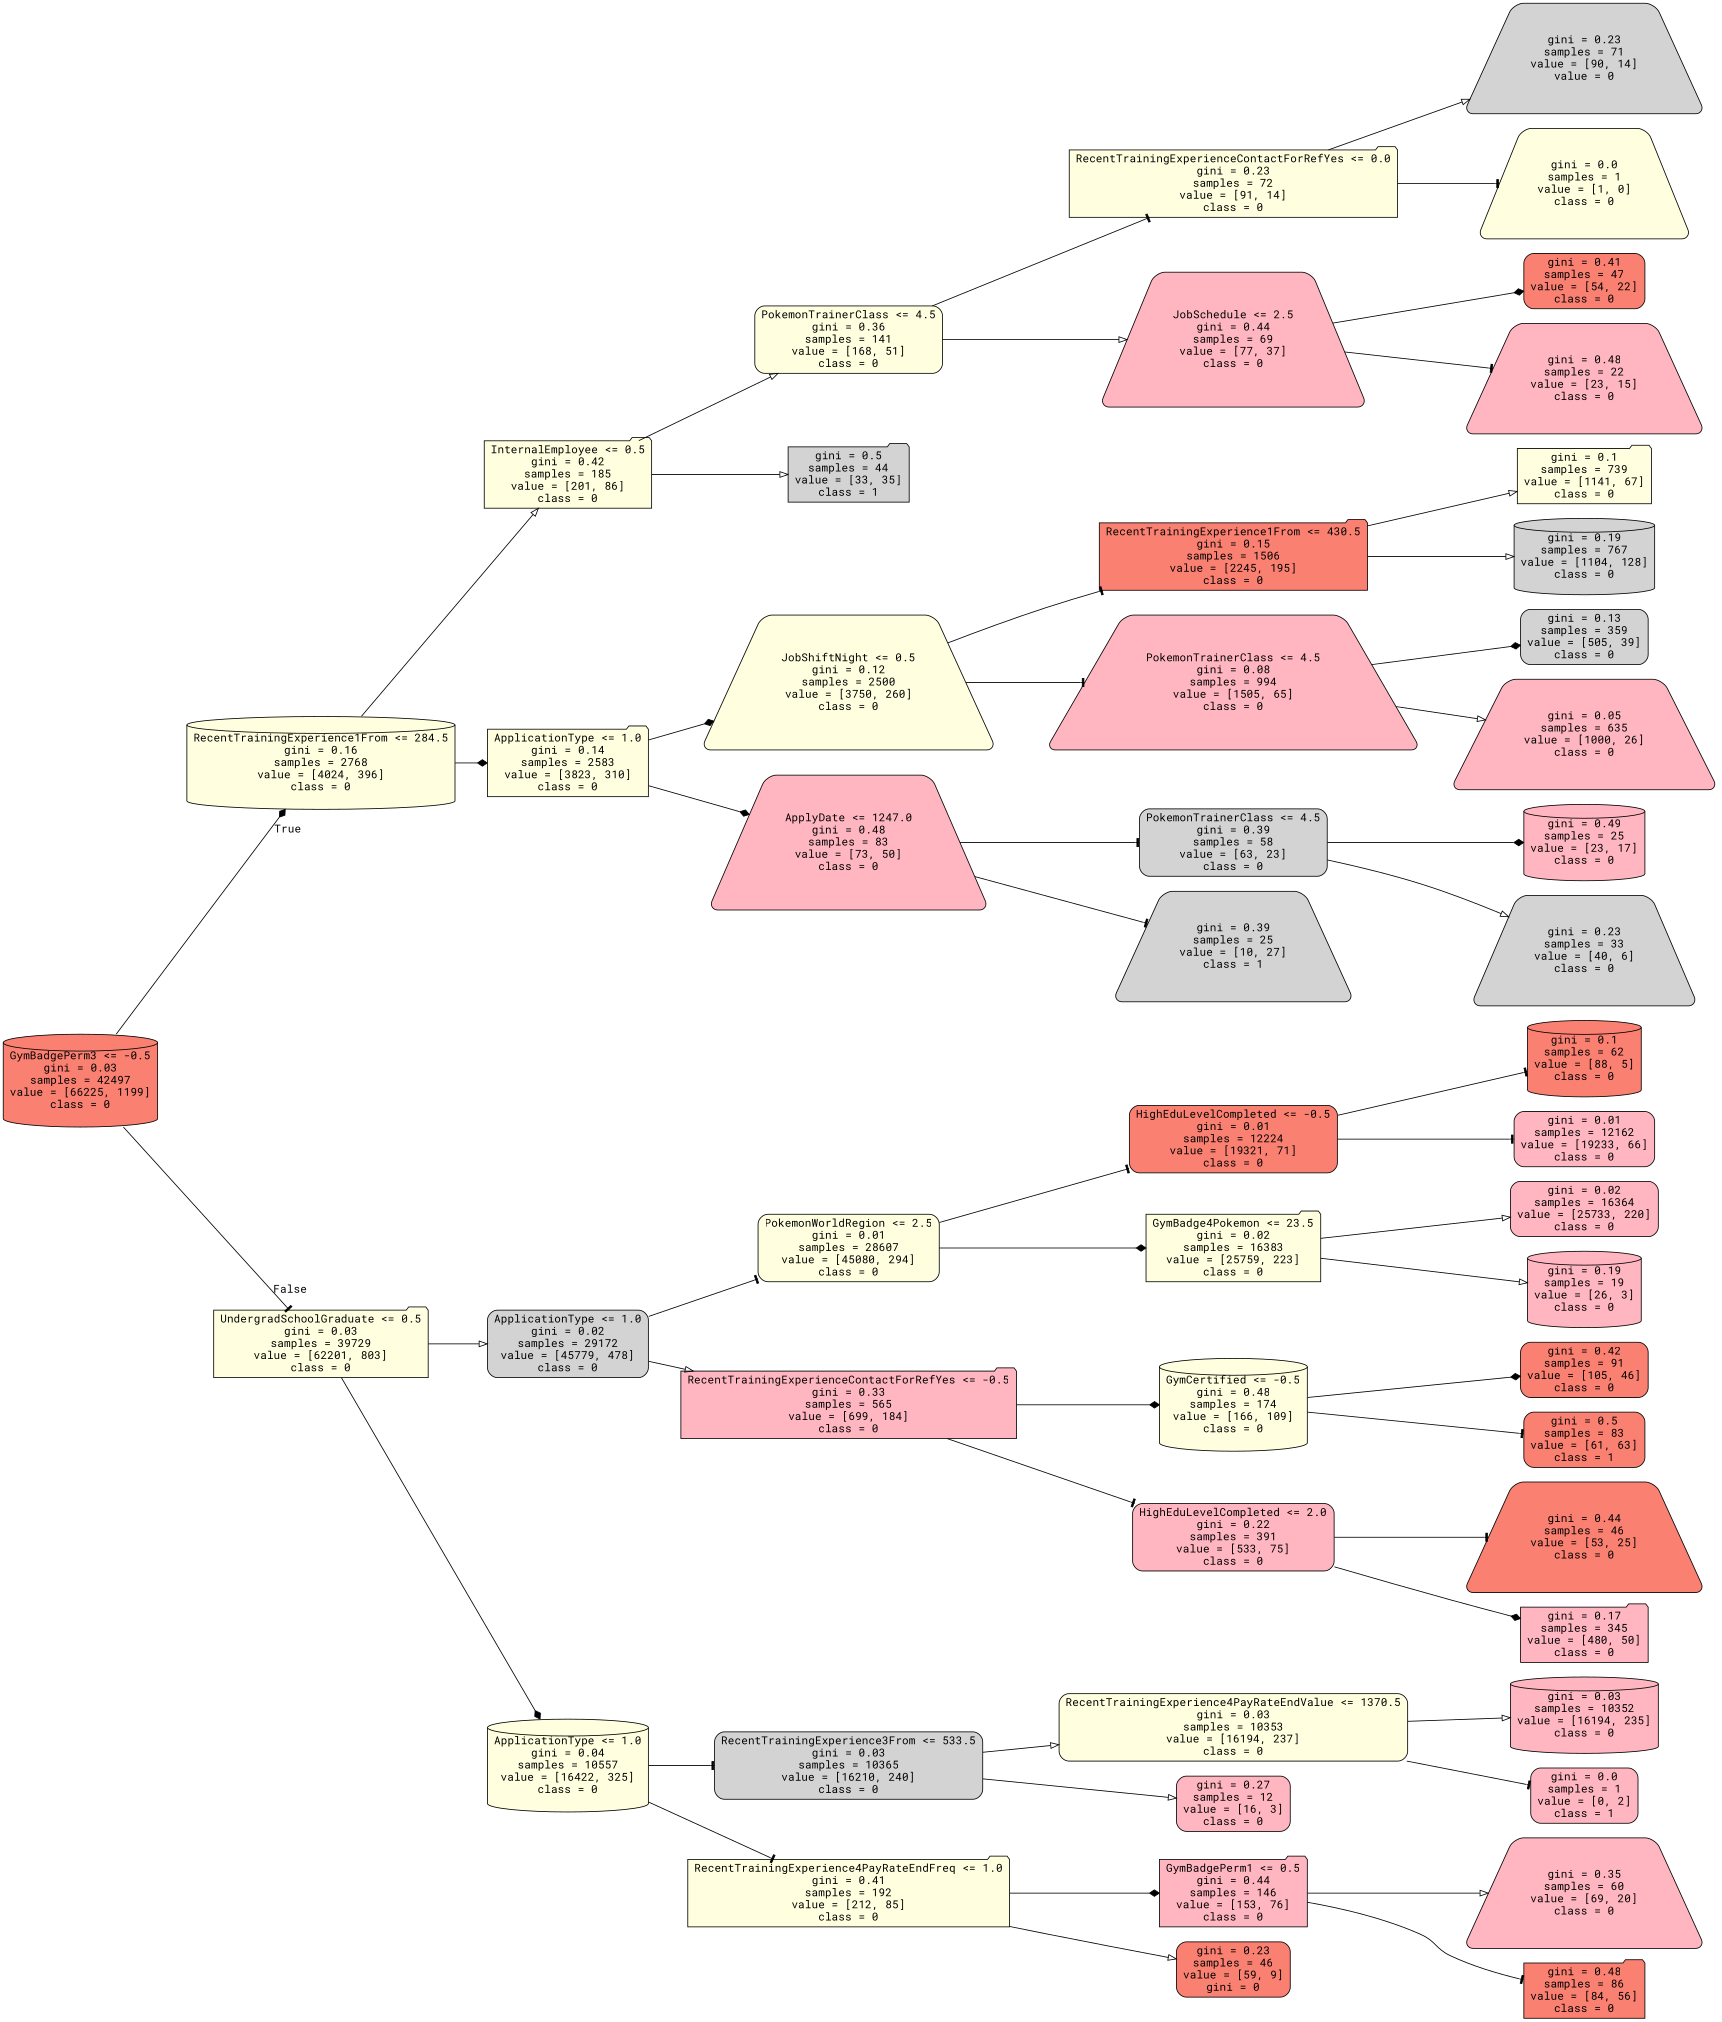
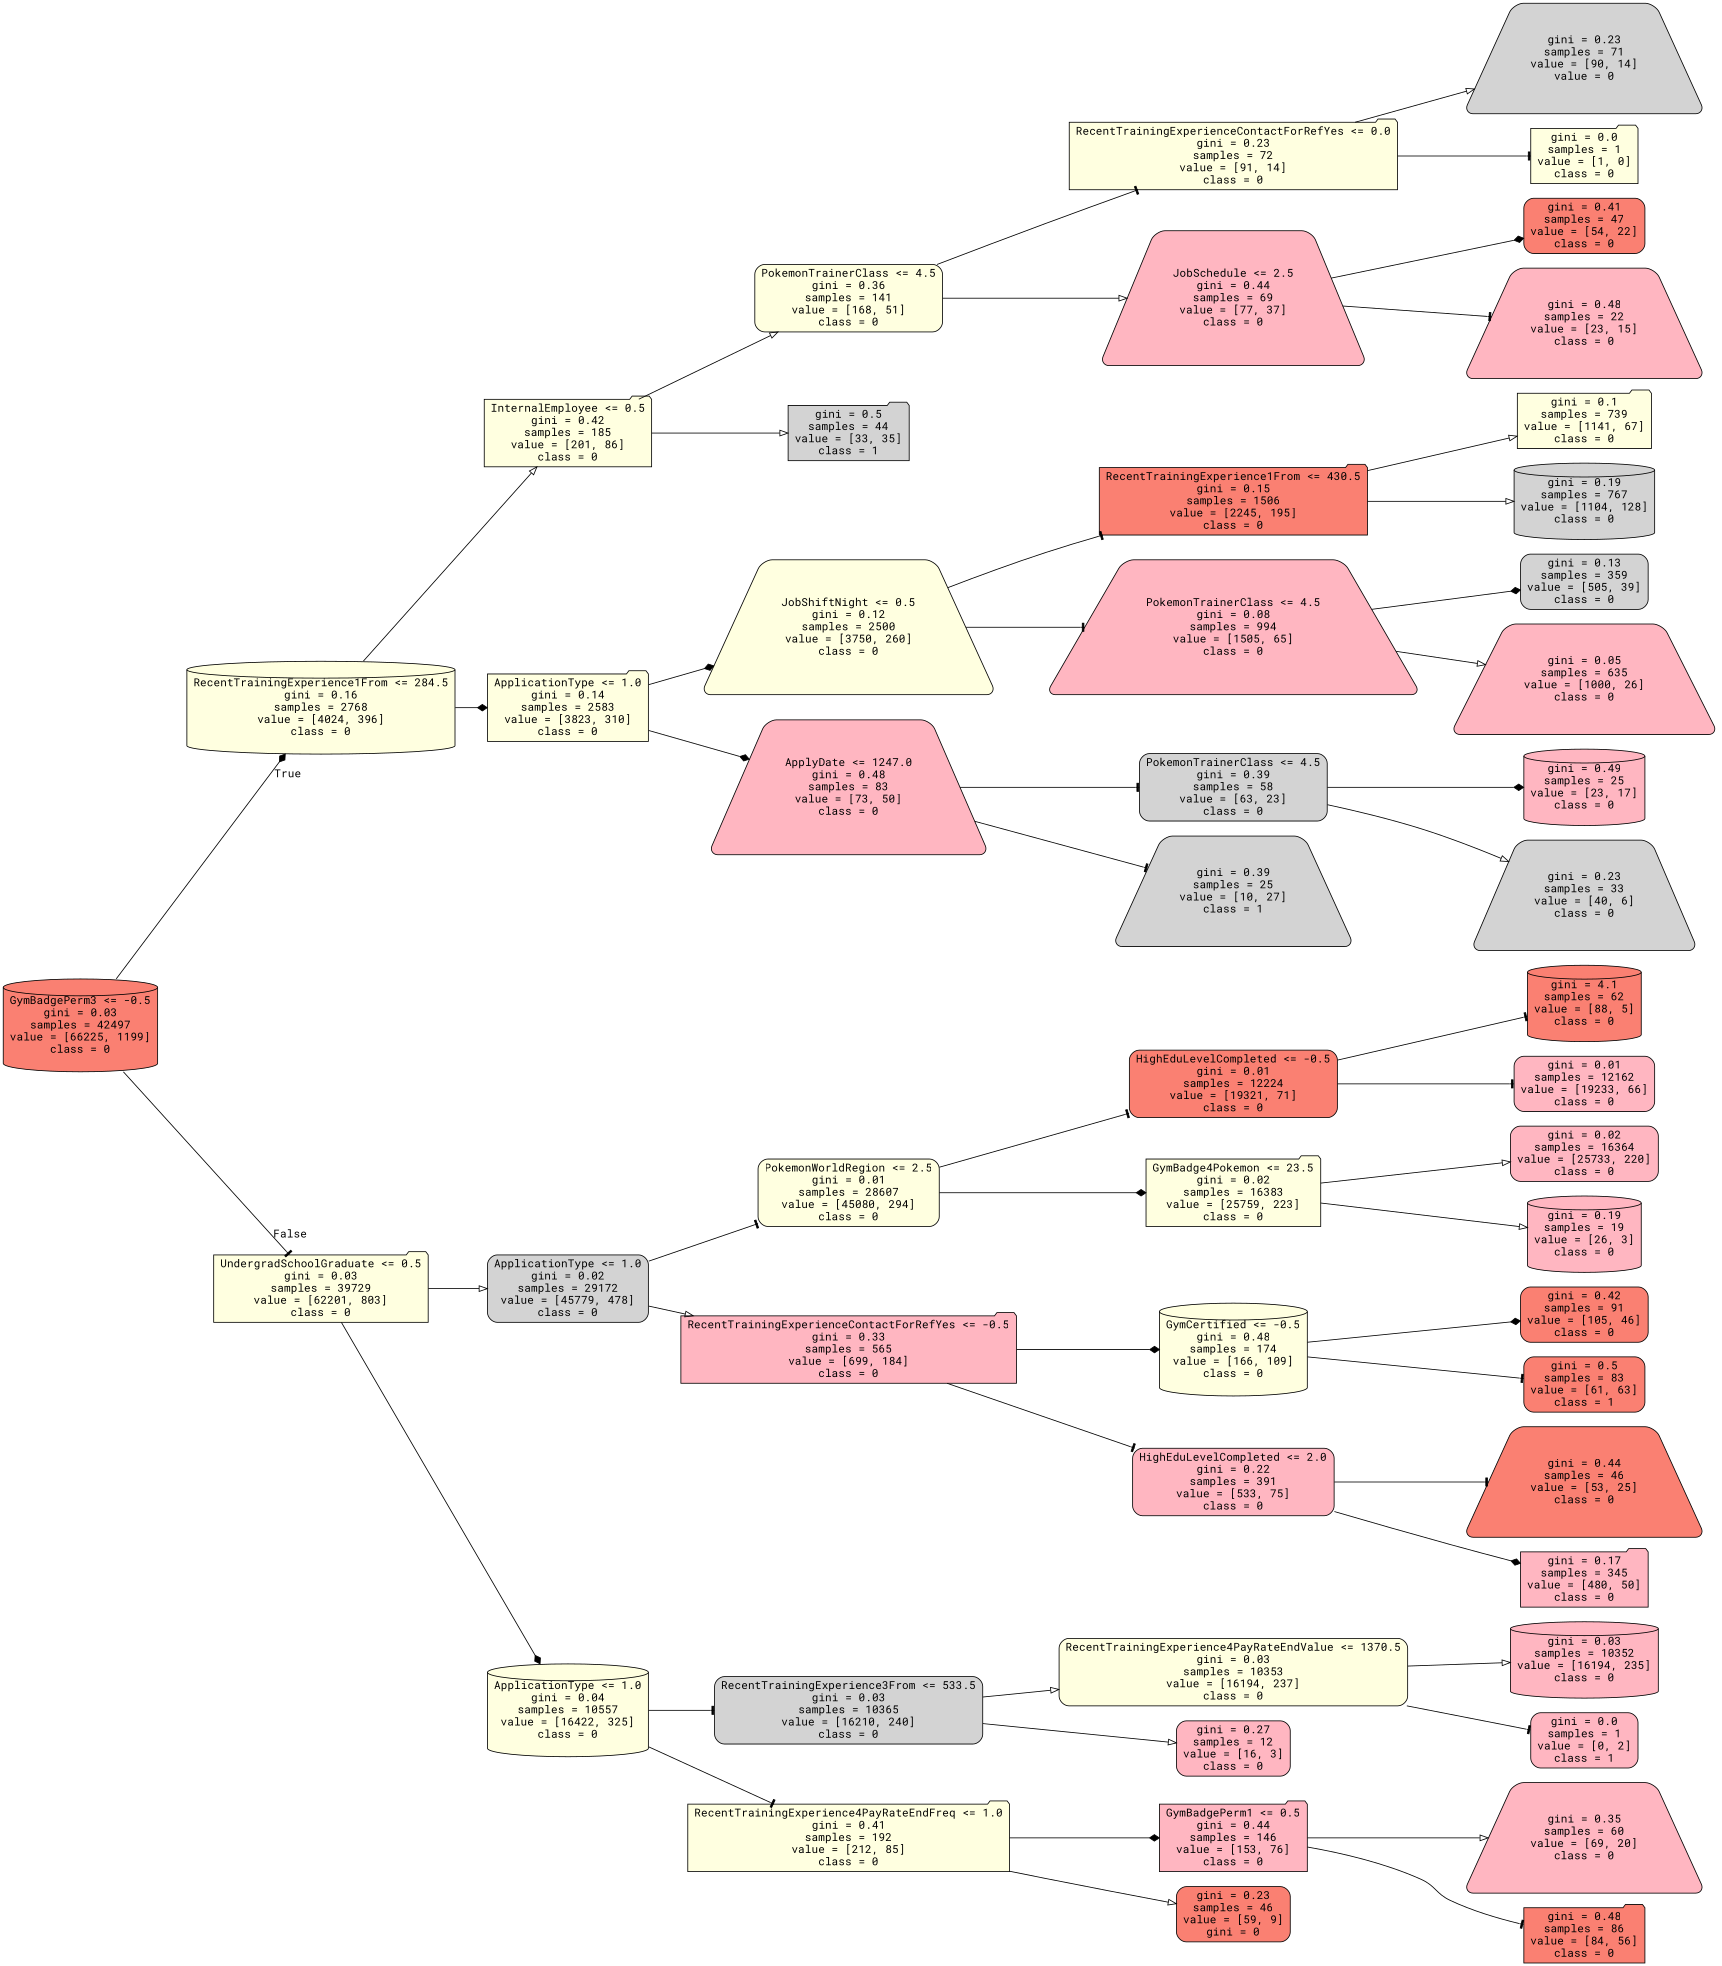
node "gini = 0.0 samples = 1 value = [1, 0] class = 0": shape trapezium -> folder
node "gini = 0.1 samples = 62 value = [88, 5] class = 0": label "gini = 0.1 samples = 62 value = [88, 5] class = 0" -> "gini = 4.1 samples = 62 value = [88, 5] class = 0"
